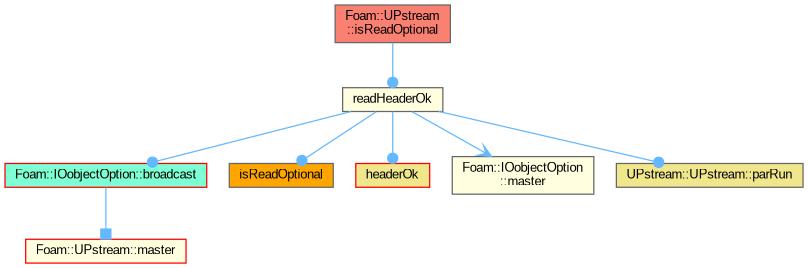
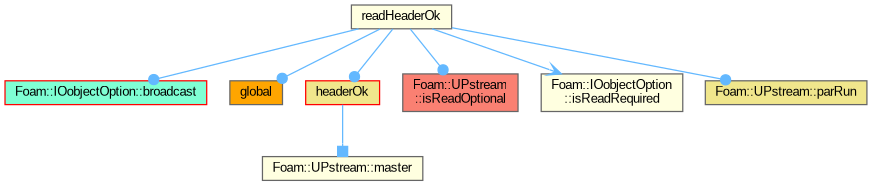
edge "Foam::UPstream ::isReadOptional" -> "readHeaderOk": reversed
node "isReadOptional": label "isReadOptional" -> "global"
node "Foam::IOobjectOption ::master": label "Foam::IOobjectOption ::master" -> "Foam::IOobjectOption ::isReadRequired"
node "UPstream::UPstream::parRun": label "UPstream::UPstream::parRun" -> "Foam::UPstream::parRun"
edge "Foam::IOobjectOption::broadcast" -> "Foam::UPstream::master": now "headerOk" -> "Foam::UPstream::master"
node "Foam::UPstream::master": color red -> grey40
